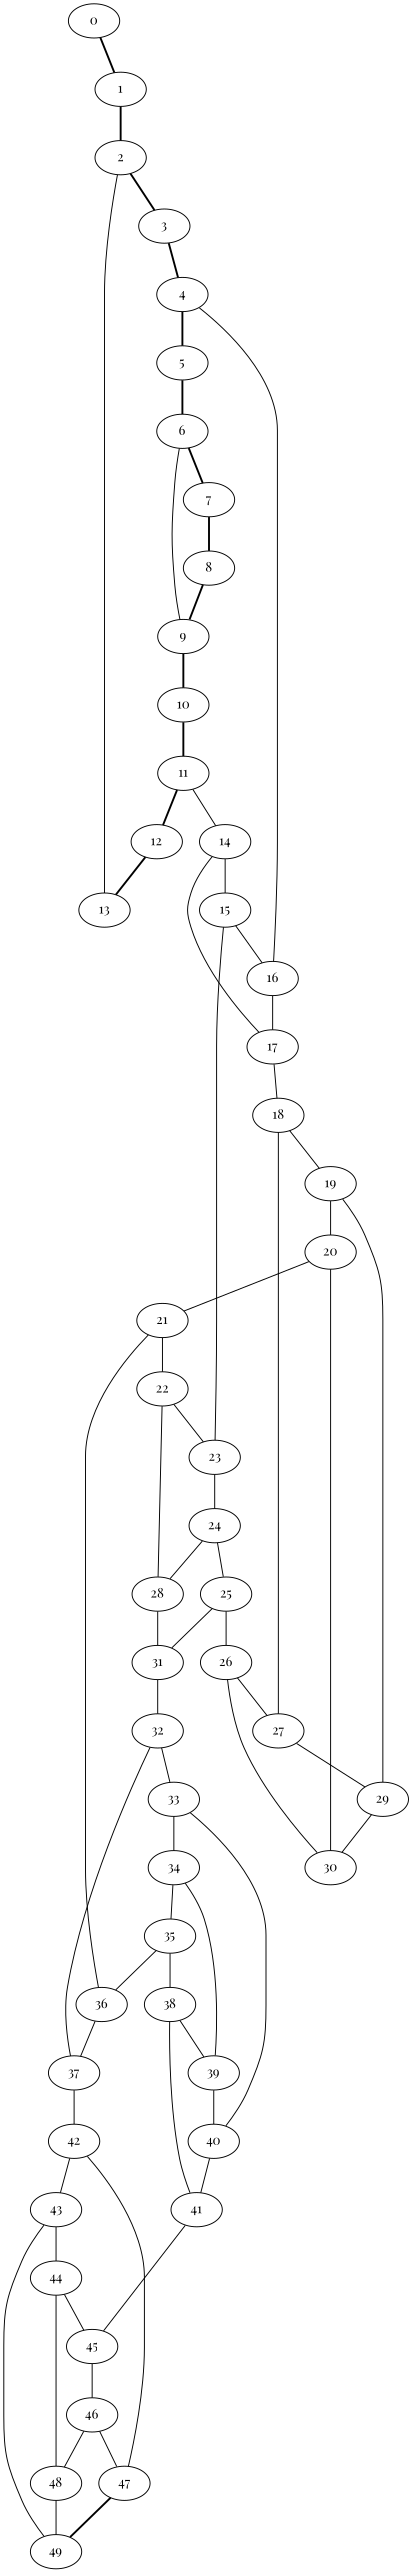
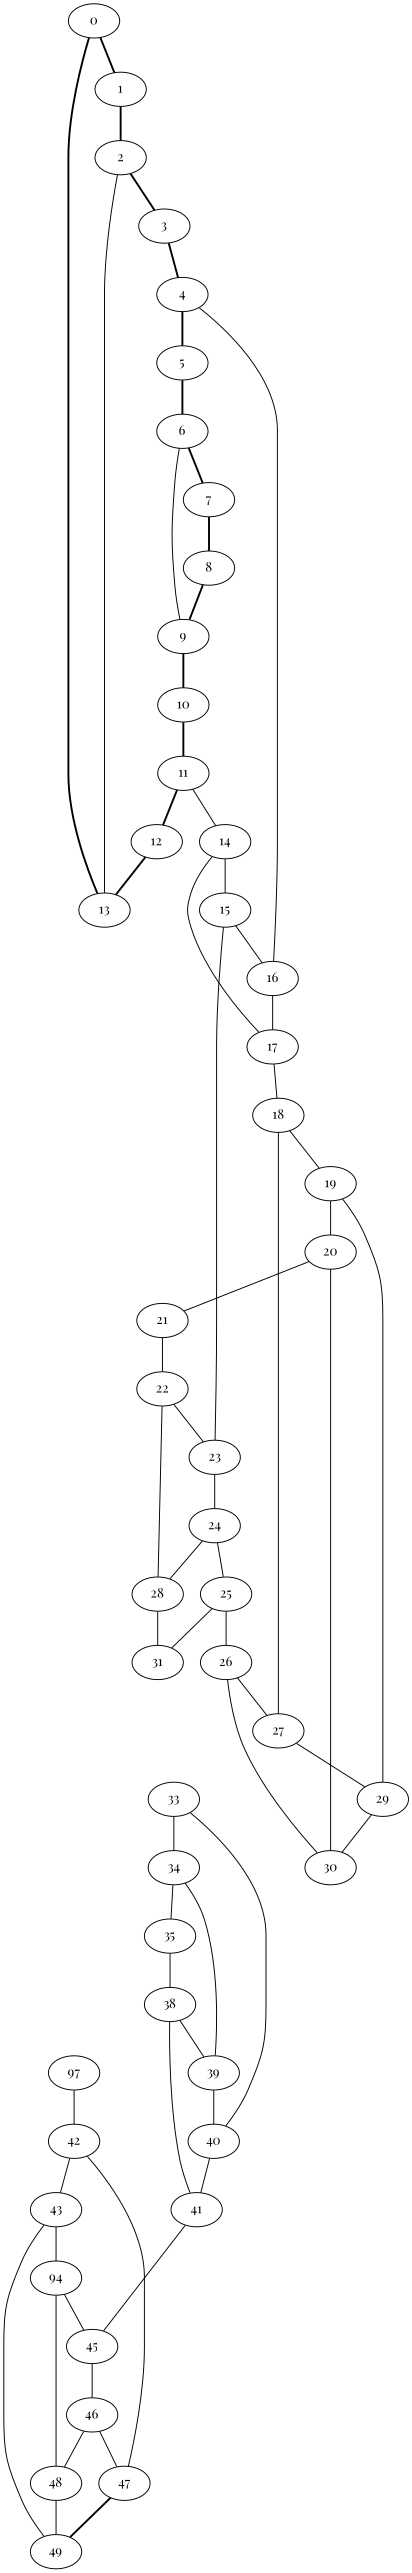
edge "0" -- "13": added
node "32": removed
node "36": removed
node "37": label "37" -> "97"
node "44": label "44" -> "94"
